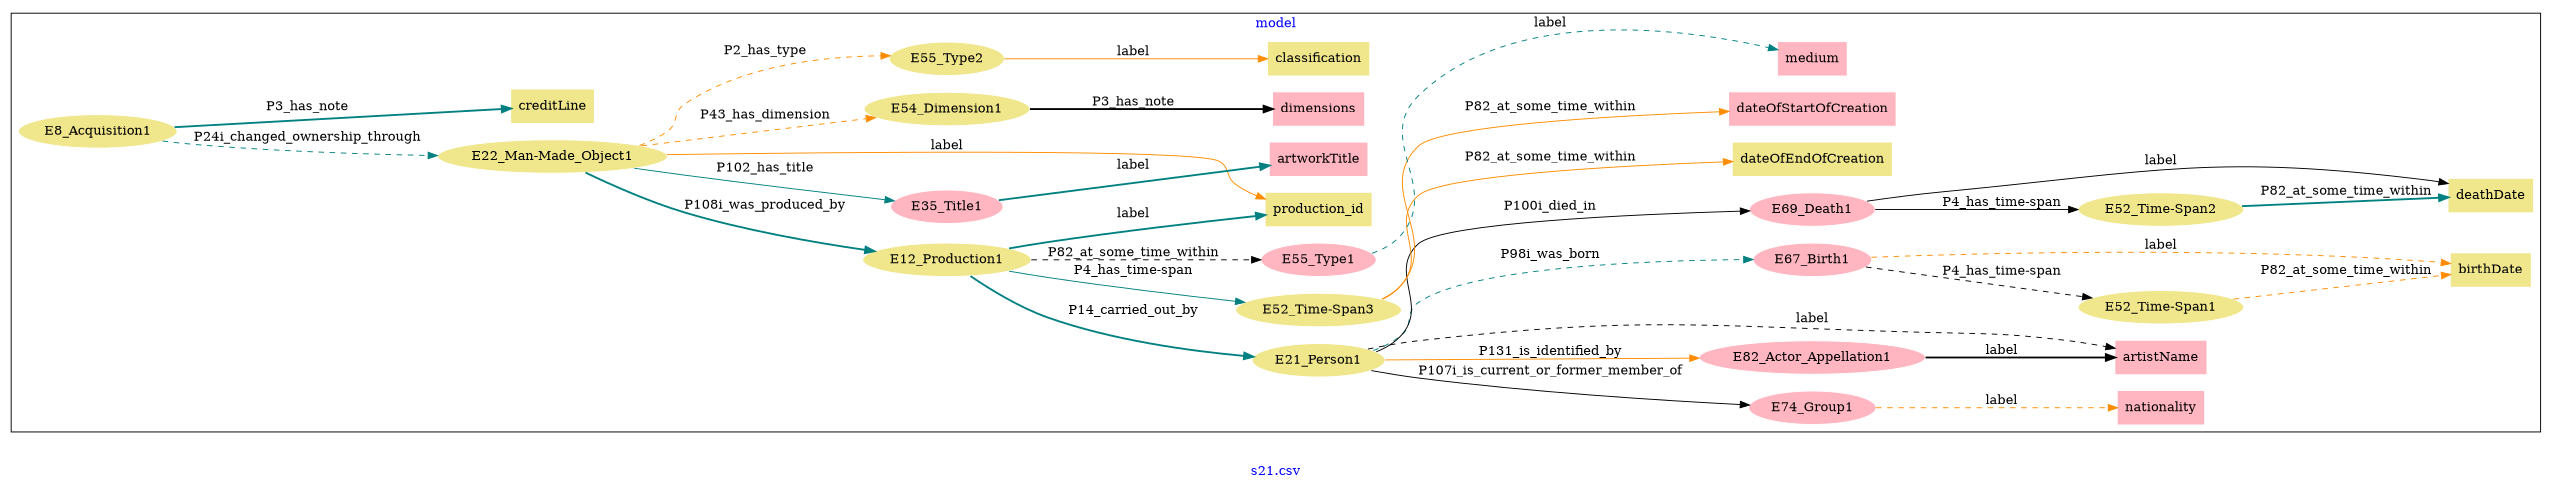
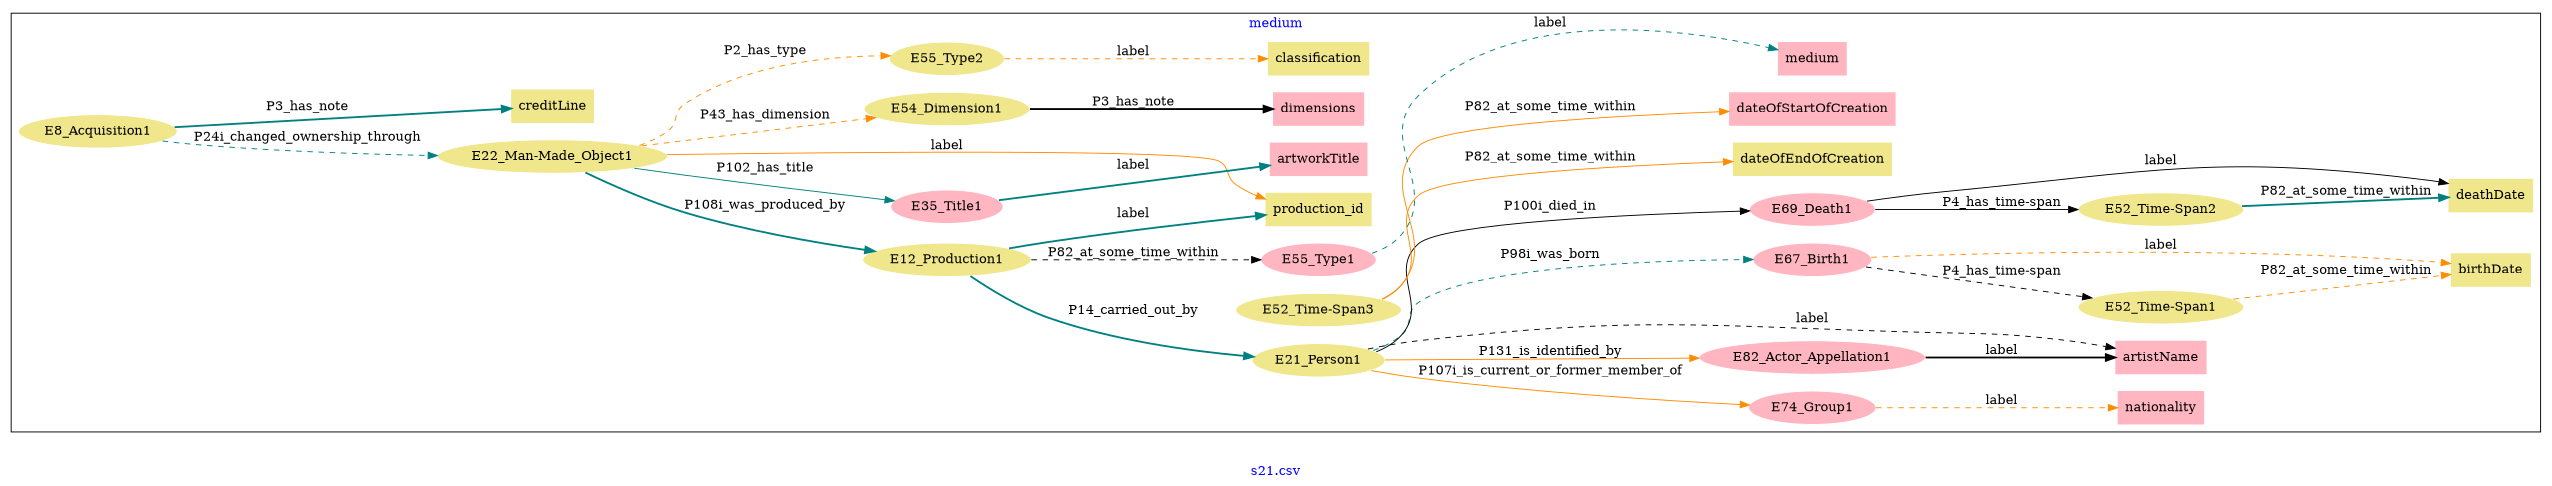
cluster "model": label "model" -> "medium"
edge "E55_Type2" -> "classification": style solid -> dashed
edge "E12_Production1" -> "E52_Time-Span3": removed, label "P4_has_time-span"
edge "E21_Person1" -> "E74_Group1": color black -> darkorange
